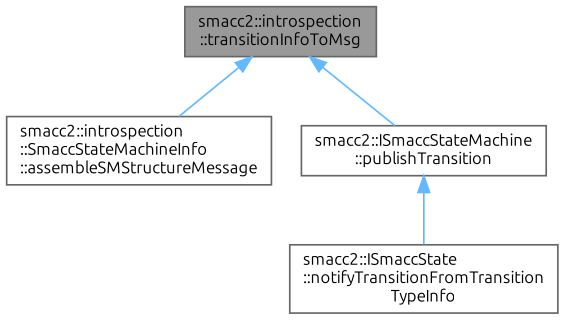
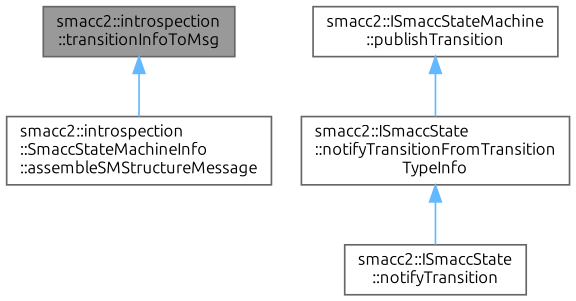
edge "smacc2::ISmaccStateMachine ::publishTransition" -> "smacc2::introspection ::transitionInfoToMsg": removed
node "smacc2::ISmaccState ::notifyTransition": added
